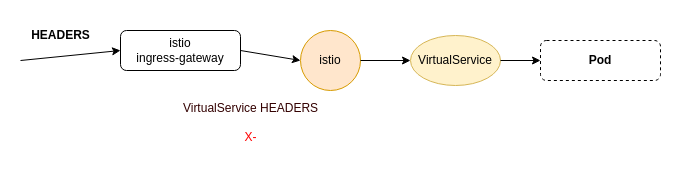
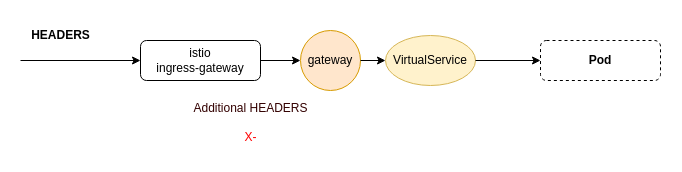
node "istio ingress-gateway": moved (181, 51) -> (201, 61)
node "istio": label "istio" -> "gateway"
node "VirtualService": moved (456, 61) -> (431, 61)
node "VirtualService HEADERS X-": label "VirtualService HEADERS X-" -> "Additional HEADERS X-"
